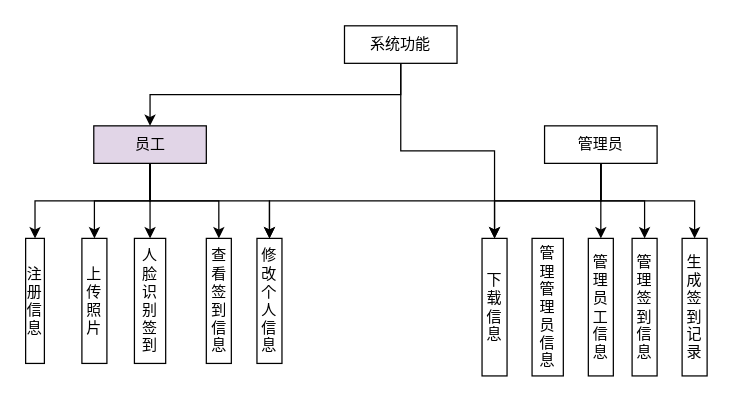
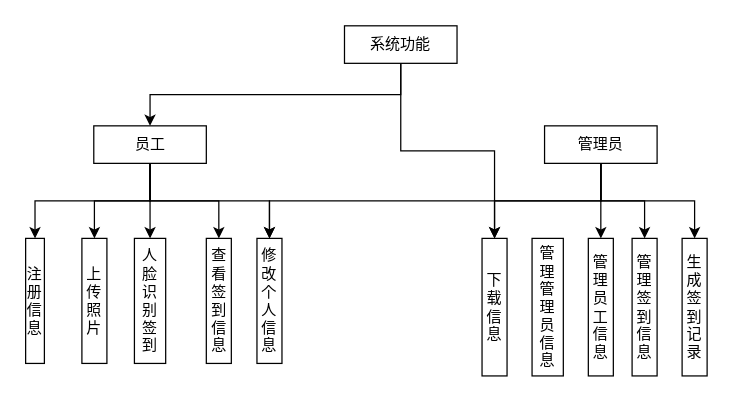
node "员工": fillcolor #e1d5e7 -> #ffffff
